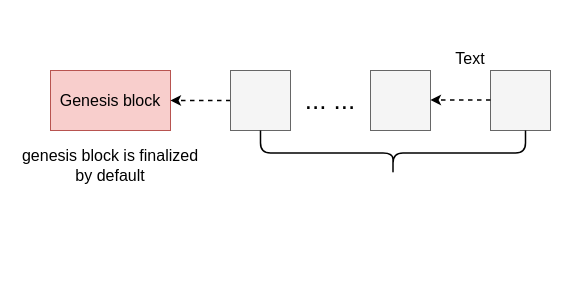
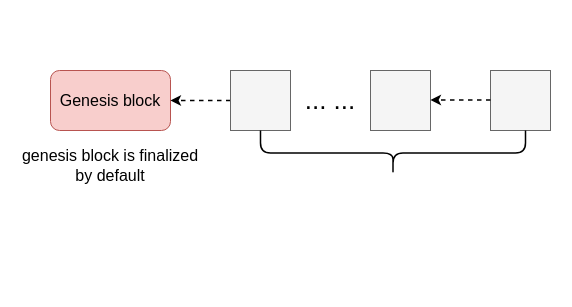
node "Text": removed
node "Genesis block": shape rectangle -> rounded rectangle
